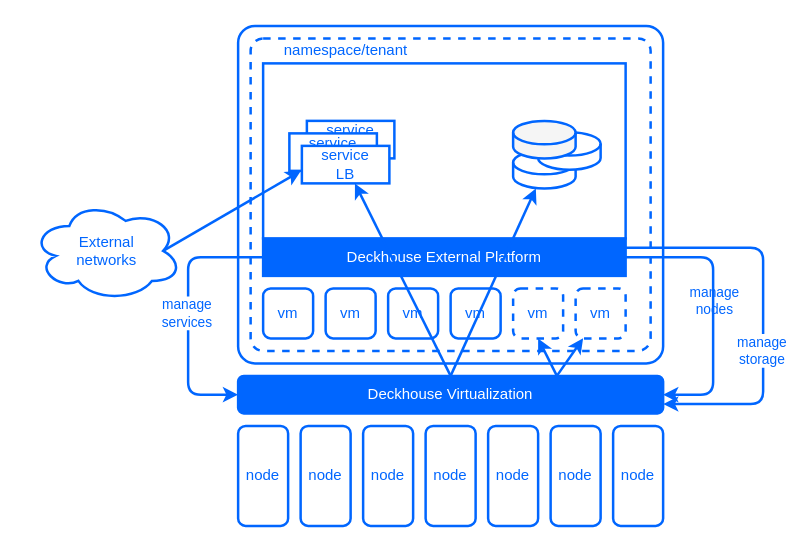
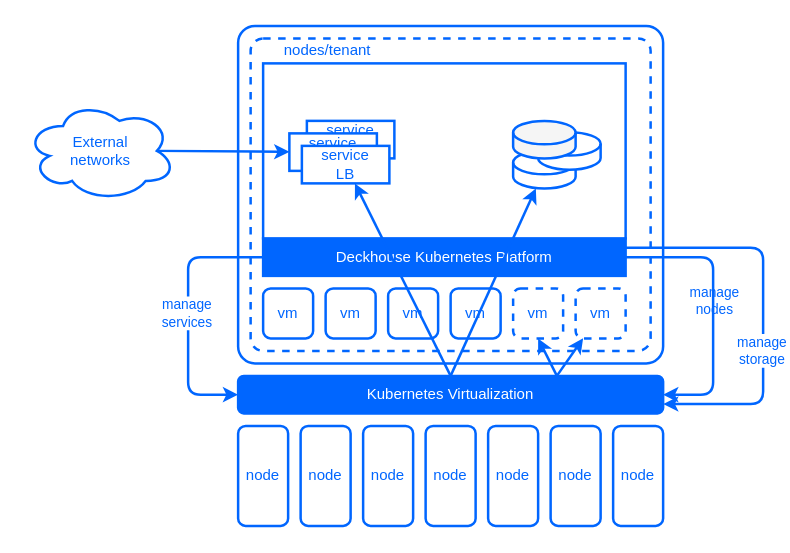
node "namespace/tenant": label "namespace/tenant" -> "nodes/tenant"
node "External networks": moved (107, 251) -> (101, 151)
node "Deckhouse External Platform": label "Deckhouse External Platform" -> "Deckhouse Kubernetes Platform"
node "Deckhouse Virtualization": label "Deckhouse Virtualization" -> "Kubernetes Virtualization"
